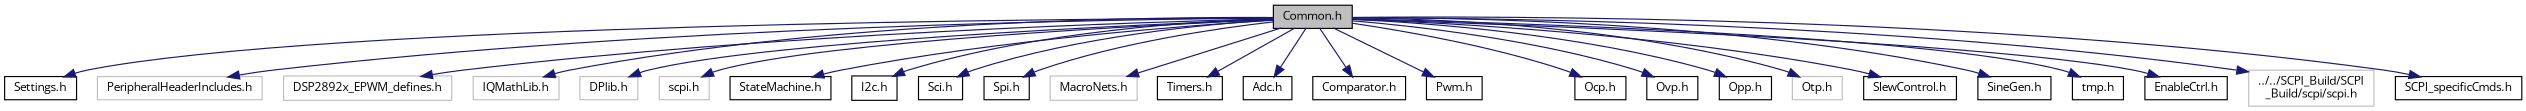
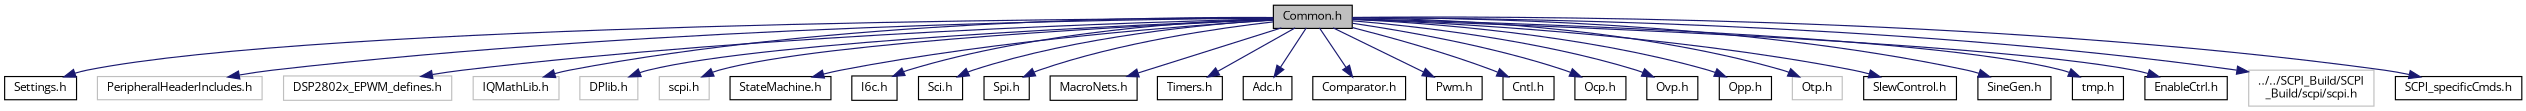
node "DSP2892x_EPWM_defines.h": label "DSP2892x_EPWM_defines.h" -> "DSP2802x_EPWM_defines.h"
node "I2c.h": label "I2c.h" -> "I6c.h"
node "MacroNets.h": color grey75 -> black
node "Cntl.h": added
